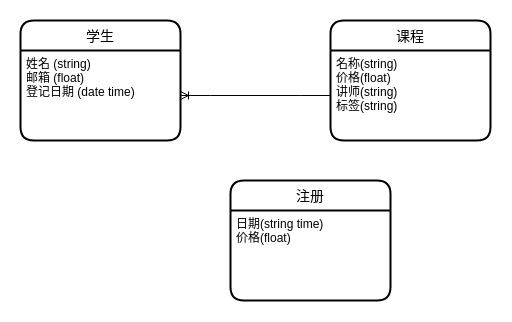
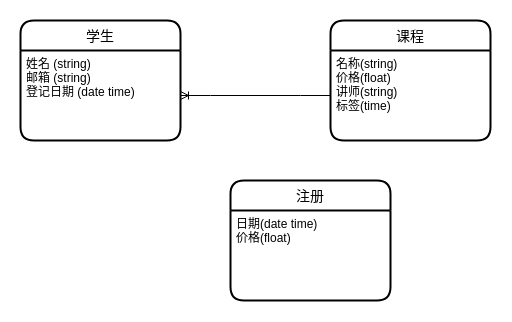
node "姓名 (string) 邮箱 (float) 登记日期 (date time)": label "姓名 (string) 邮箱 (float) 登记日期 (date time)" -> "姓名 (string) 邮箱 (string) 登记日期 (date time)"
node "名称(string) 价格(float) 讲师(string) 标签(string)": label "名称(string) 价格(float) 讲师(string) 标签(string)" -> "名称(string) 价格(float) 讲师(string) 标签(time)"
node "日期(string time) 价格(float)": label "日期(string time) 价格(float)" -> "日期(date time) 价格(float)"
